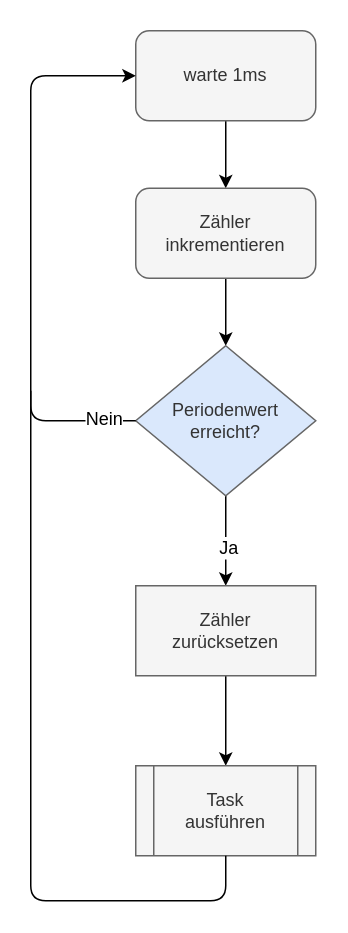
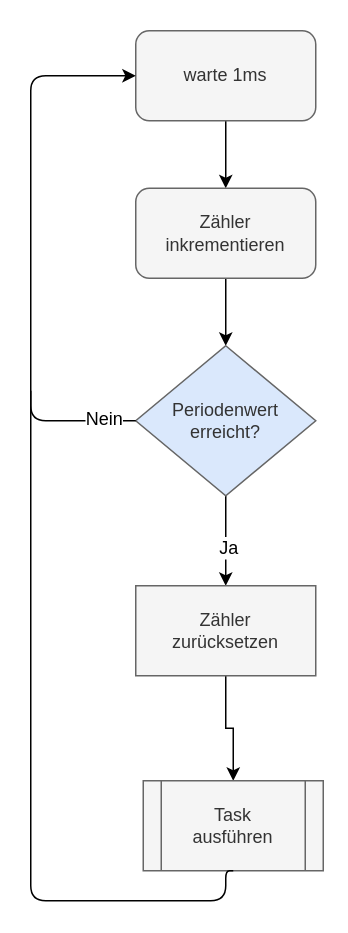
node "Task ausführen": moved (226, 811) -> (233, 826)
